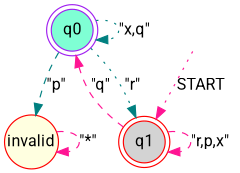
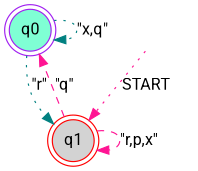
node "invalid": removed
